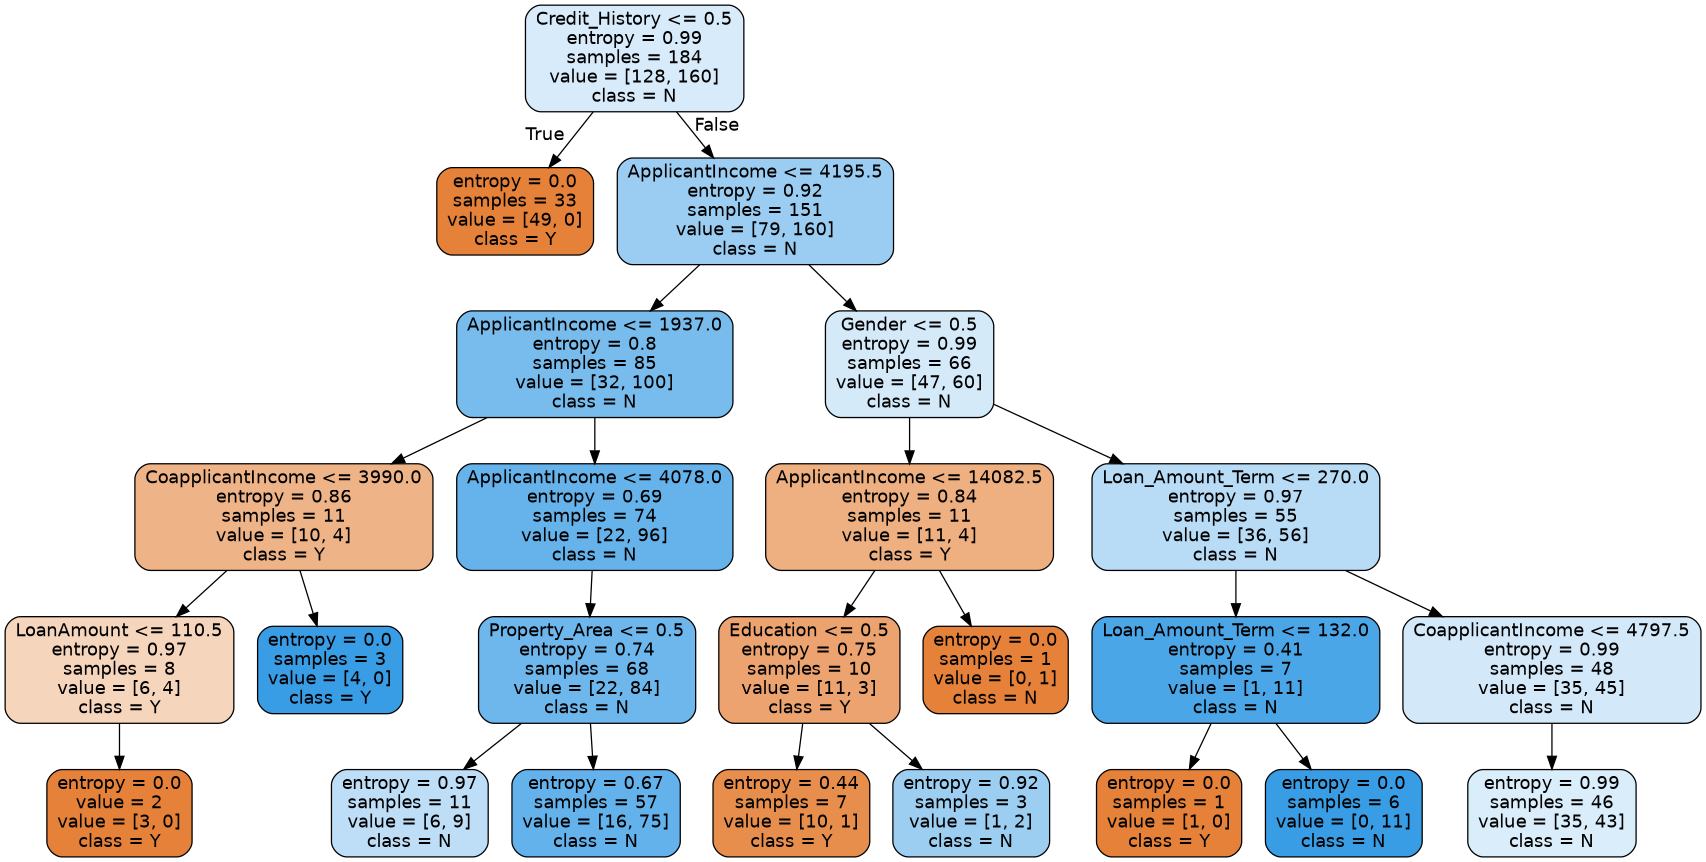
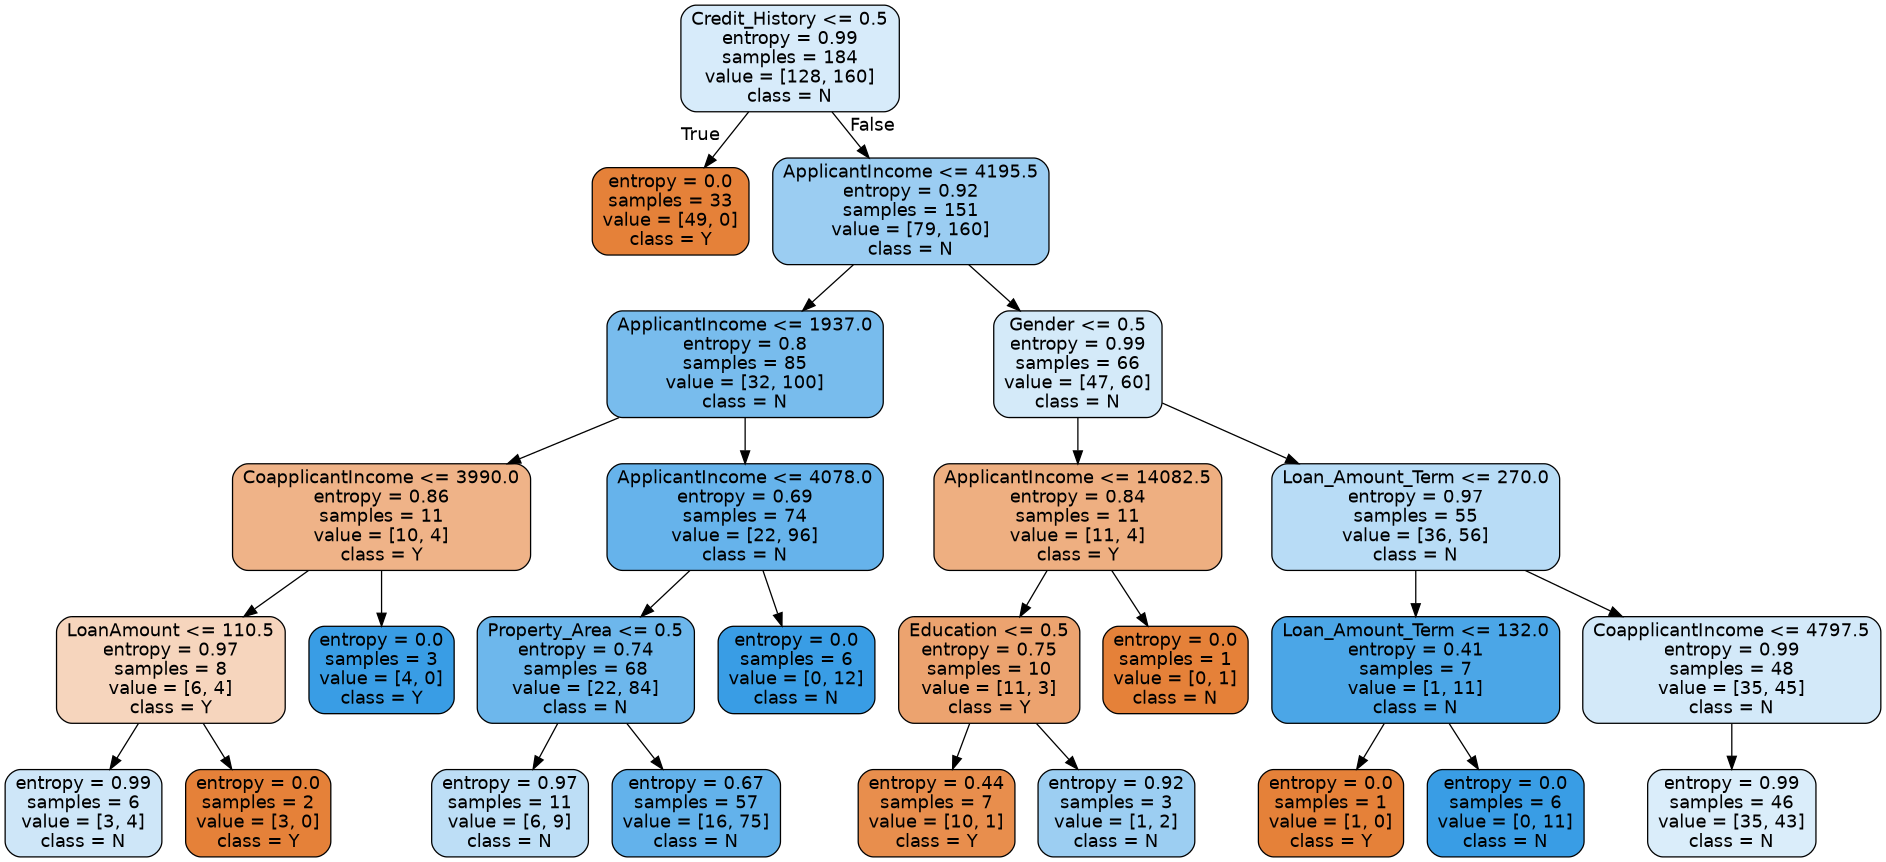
node "entropy = 0.0 samples = 6 value = [0, 12] class = N": added
node "entropy = 0.99 samples = 6 value = [3, 4] class = N": added
node "entropy = 0.0 value = 2 value = [3, 0] class = Y": label "entropy = 0.0 value = 2 value = [3, 0] class = Y" -> "entropy = 0.0 samples = 2 value = [3, 0] class = Y"
